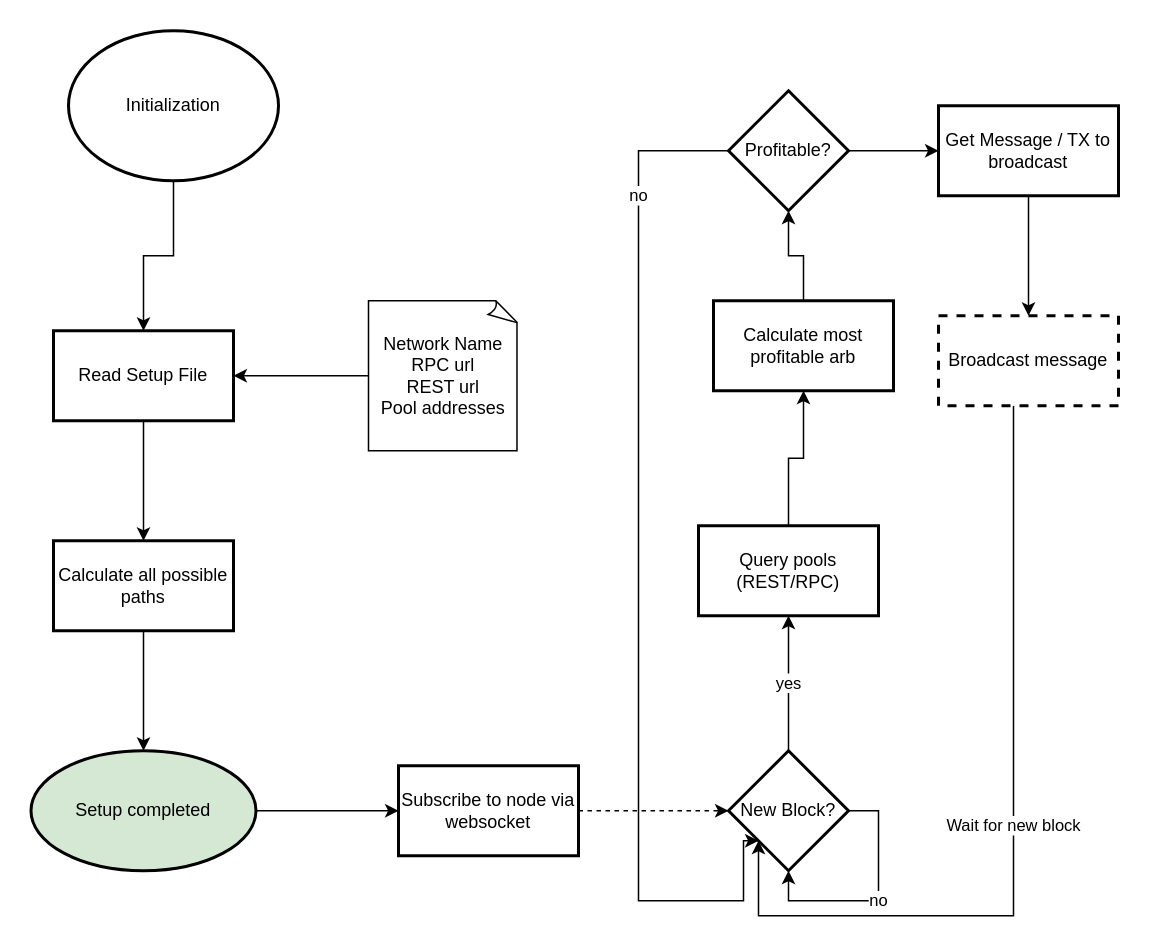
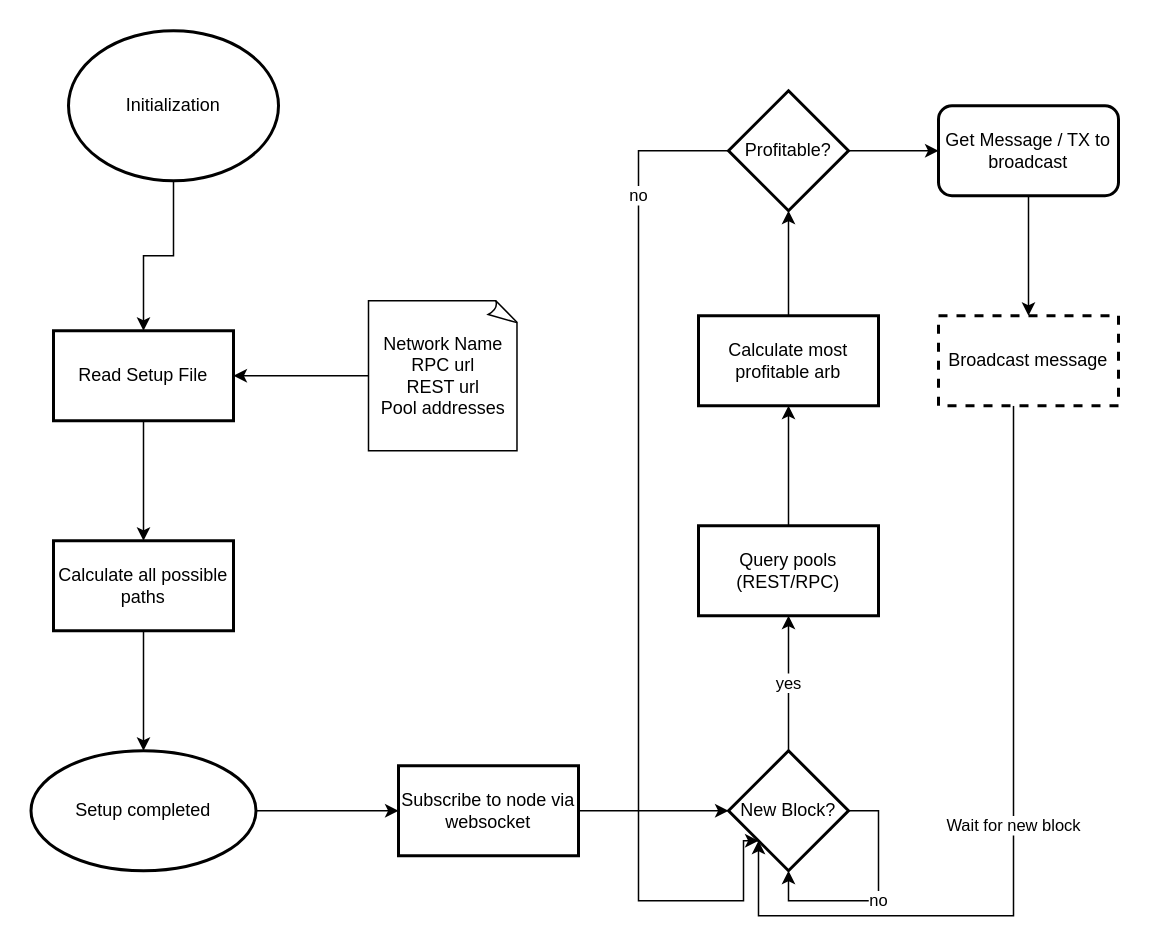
node "Get Message / TX to broadcast": shape rectangle -> rounded rectangle
node "Calculate most profitable arb": moved (803, 346) -> (788, 361)
node "Setup completed": fillcolor #d5e8d4 -> #ffffff
edge "Subscribe to node via websocket" -> "New Block?": style dashed -> solid
